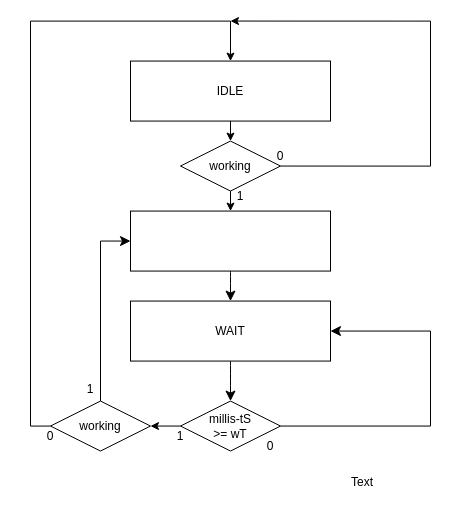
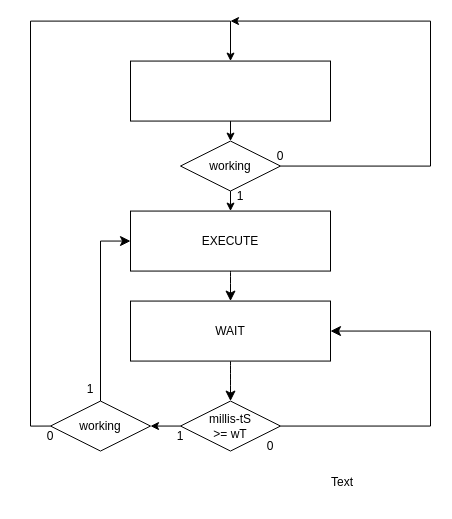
node "IDLE": removed
node "EXECUTE": added
node "Text": moved (363, 483) -> (343, 483)
